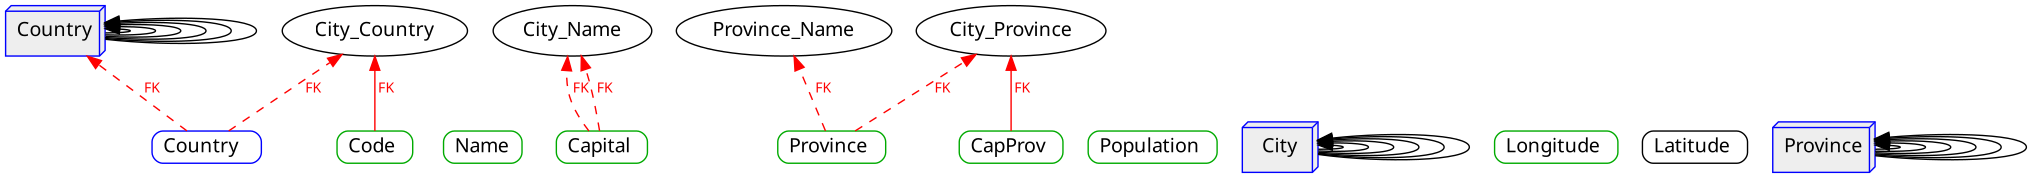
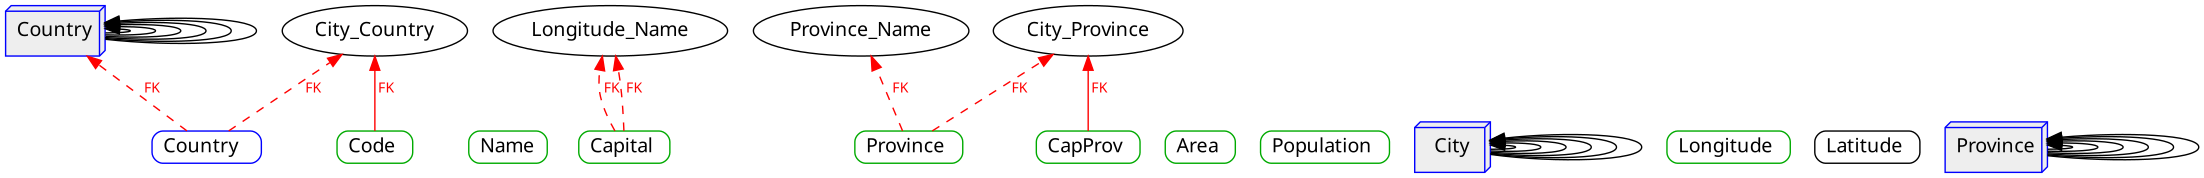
node "City_Name": label "City_Name" -> "Longitude_Name"
node "Area": added
